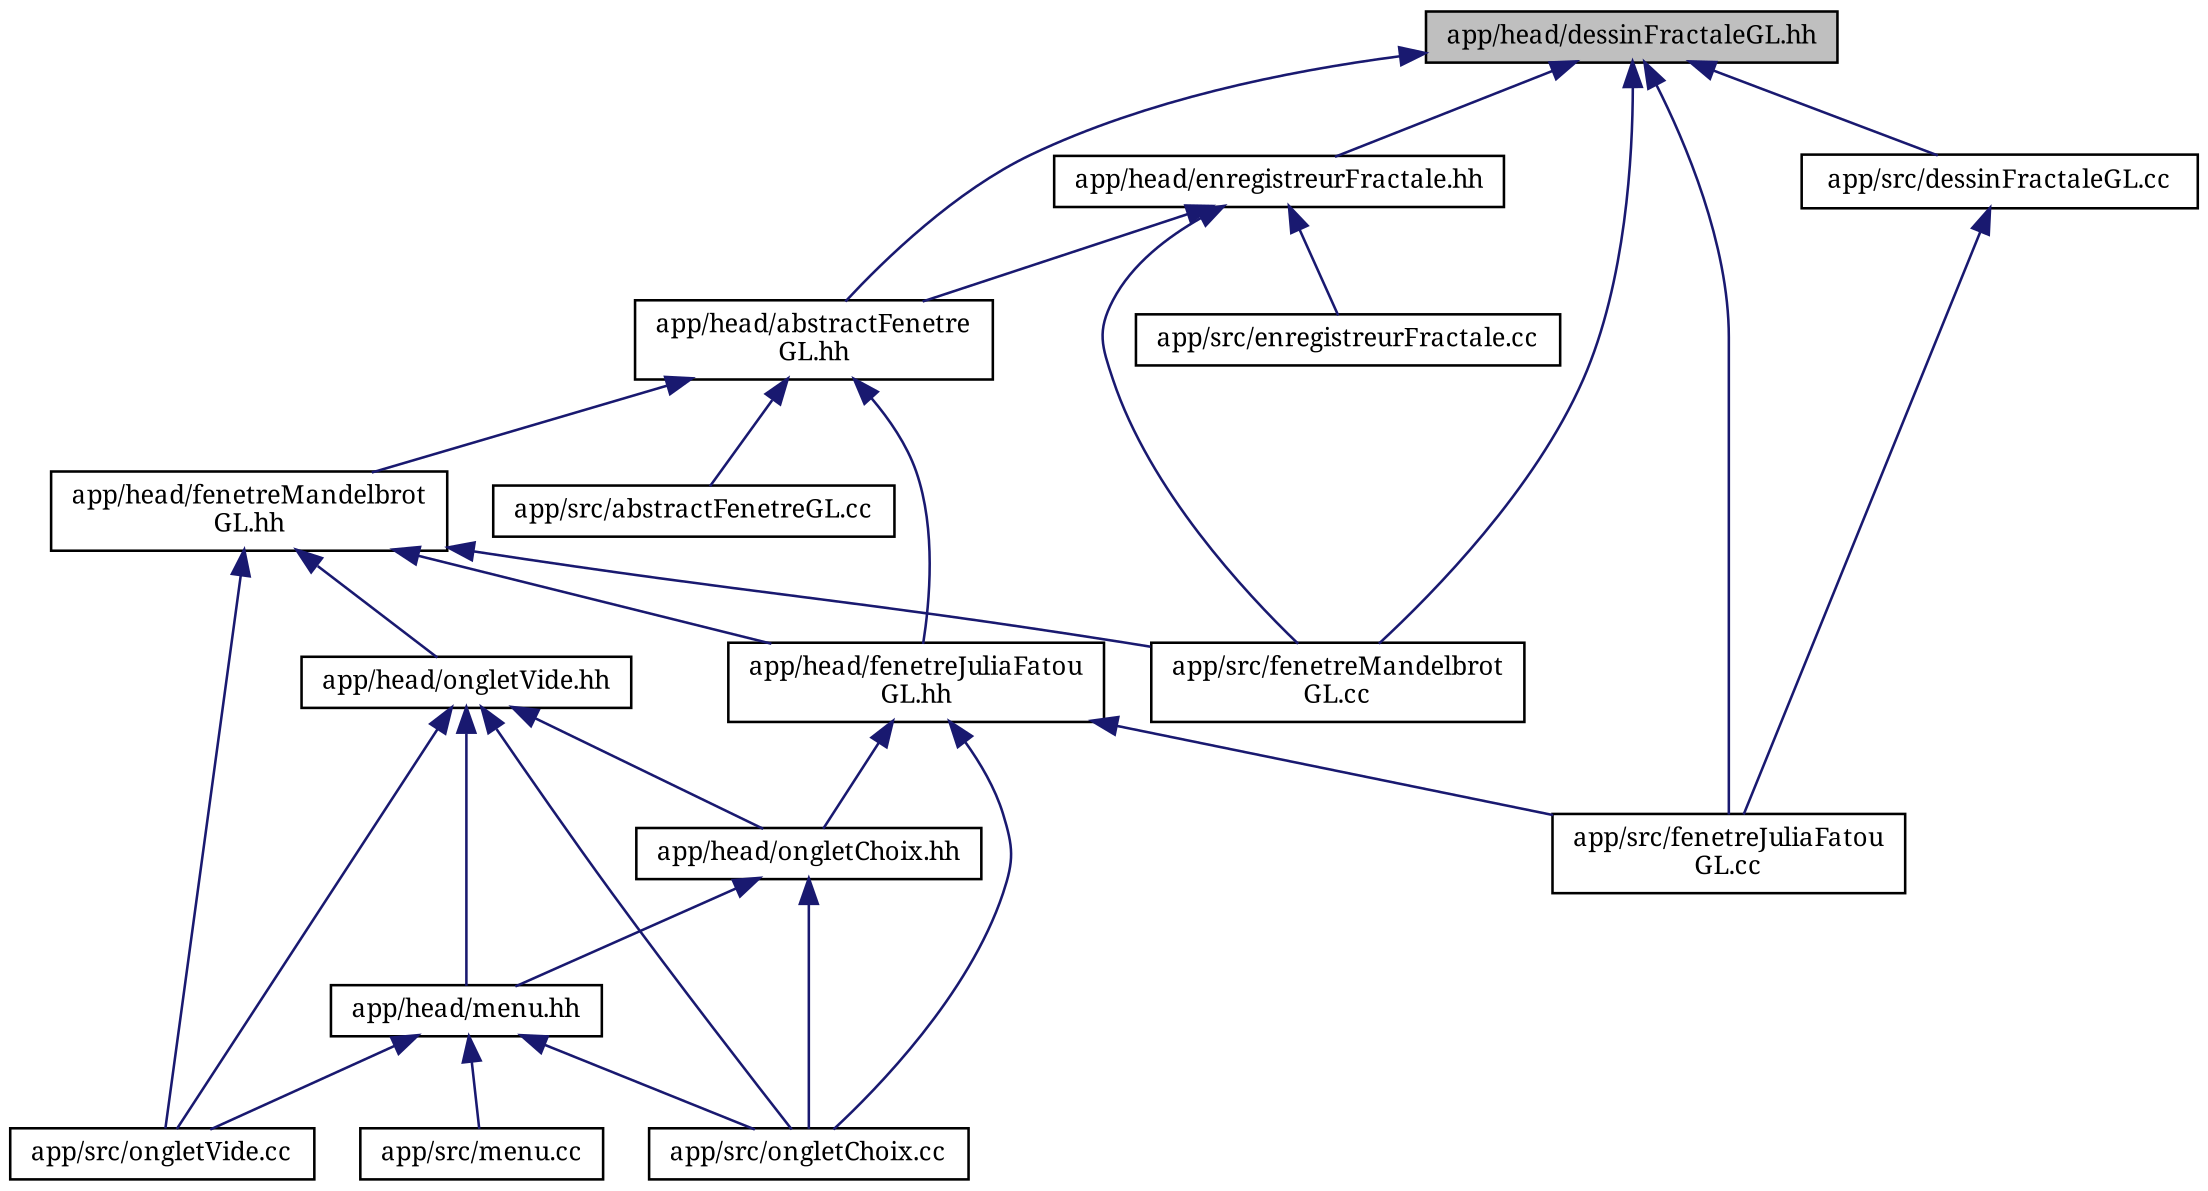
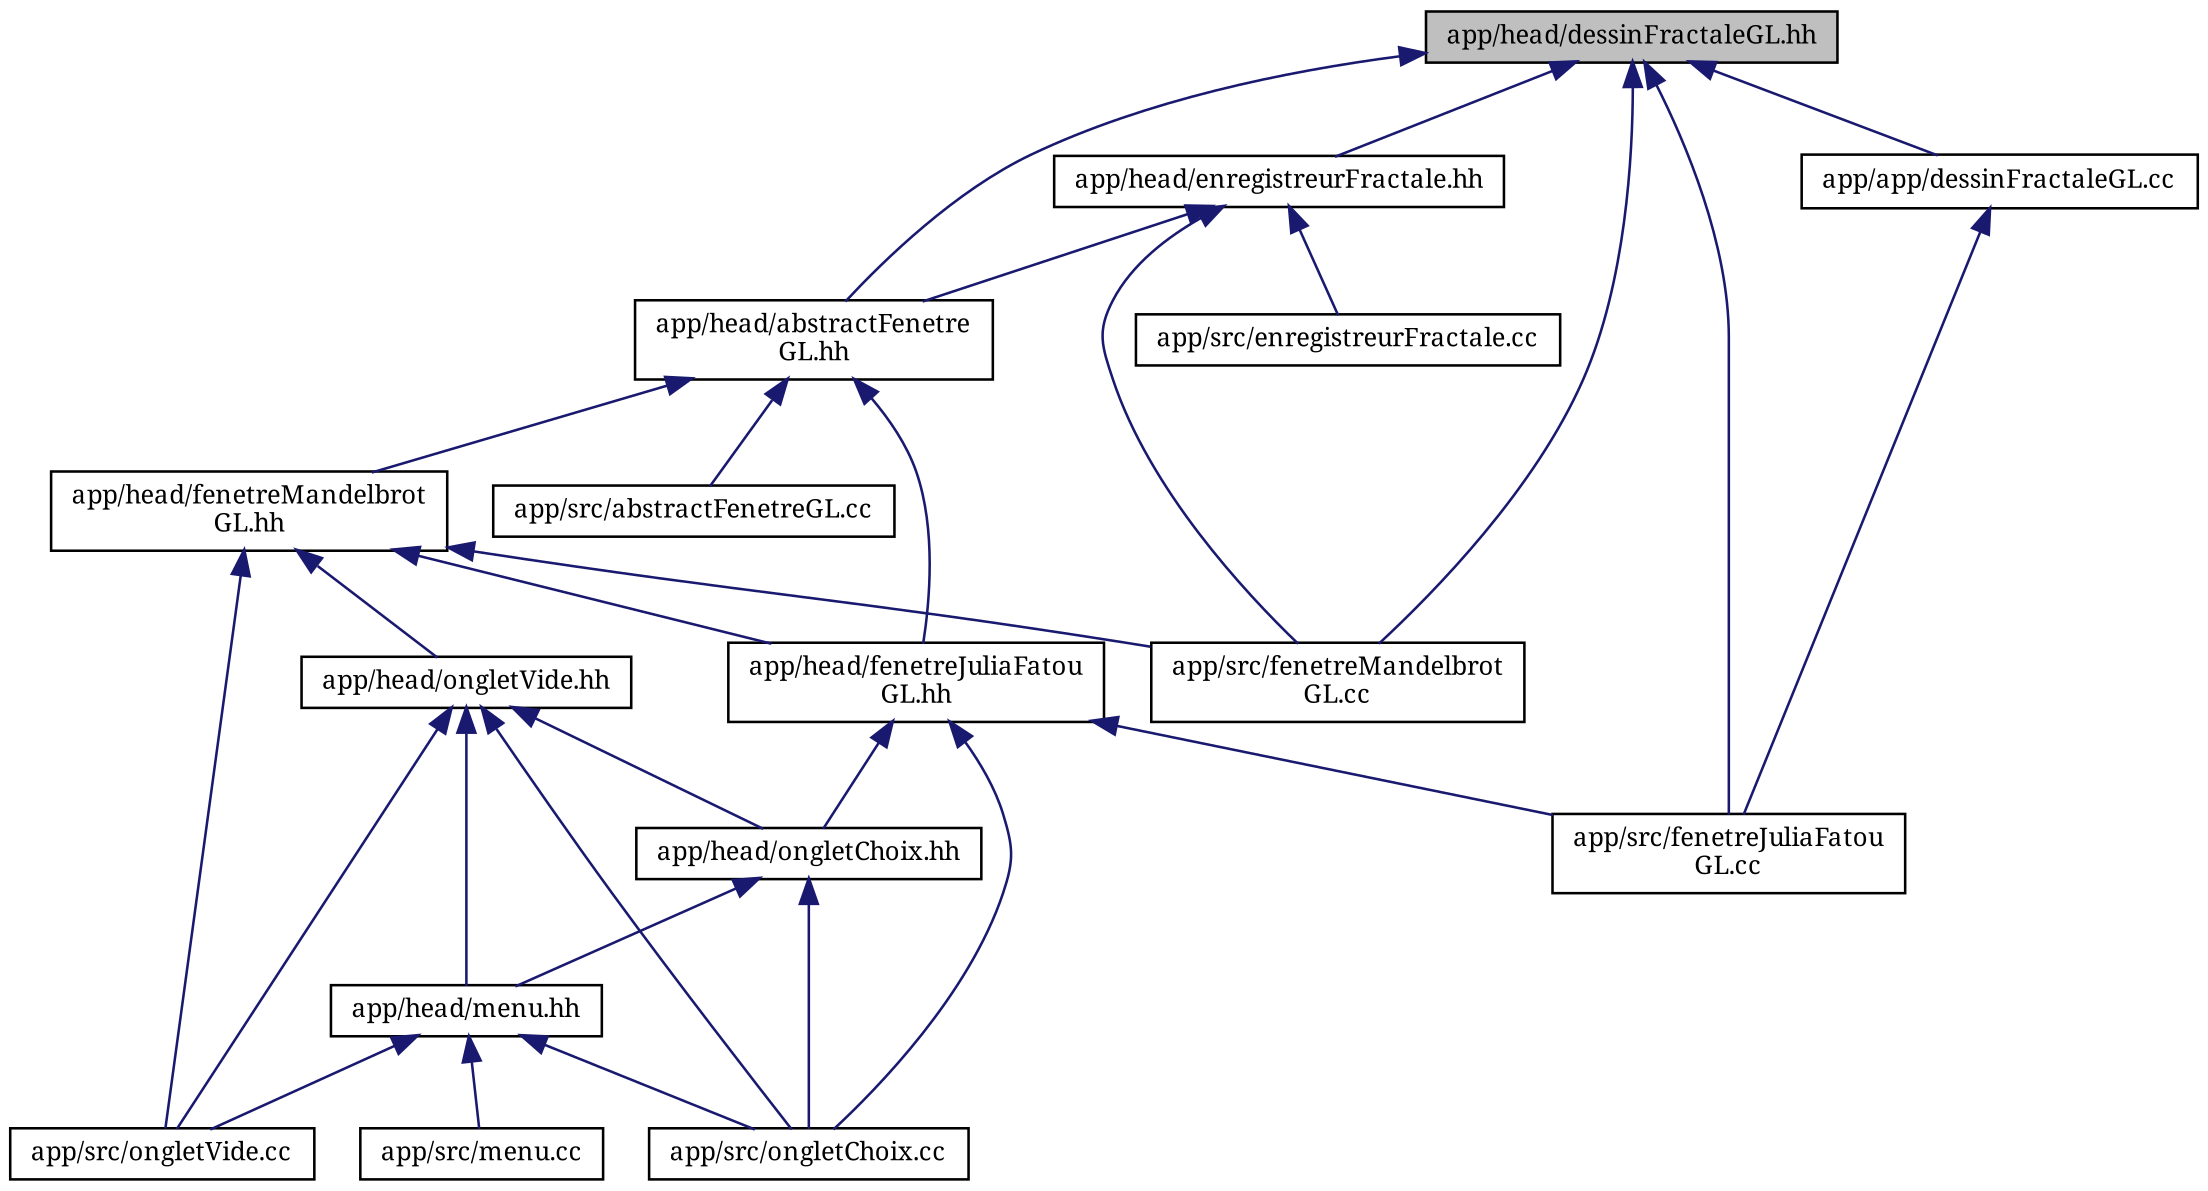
node "app/src/dessinFractaleGL.cc": label "app/src/dessinFractaleGL.cc" -> "app/app/dessinFractaleGL.cc"
